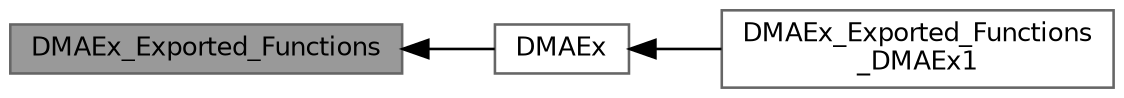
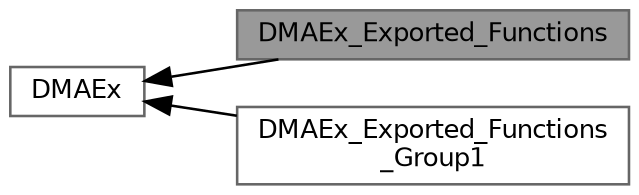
edge "DMAEx" -> "DMAEx_Exported_Functions": reversed
node "DMAEx_Exported_Functions _DMAEx1": label "DMAEx_Exported_Functions _DMAEx1" -> "DMAEx_Exported_Functions _Group1"
